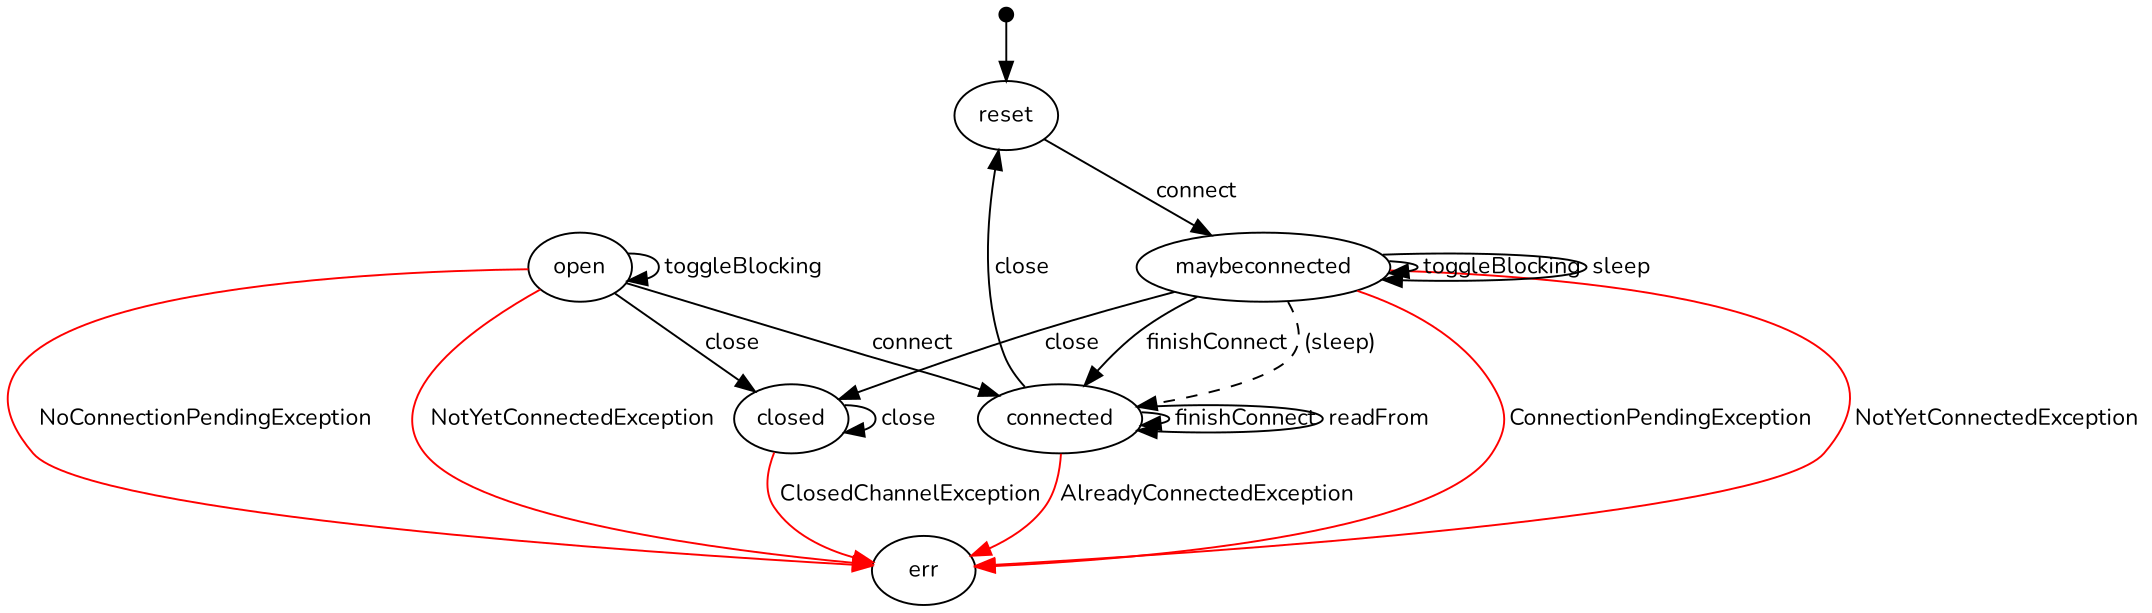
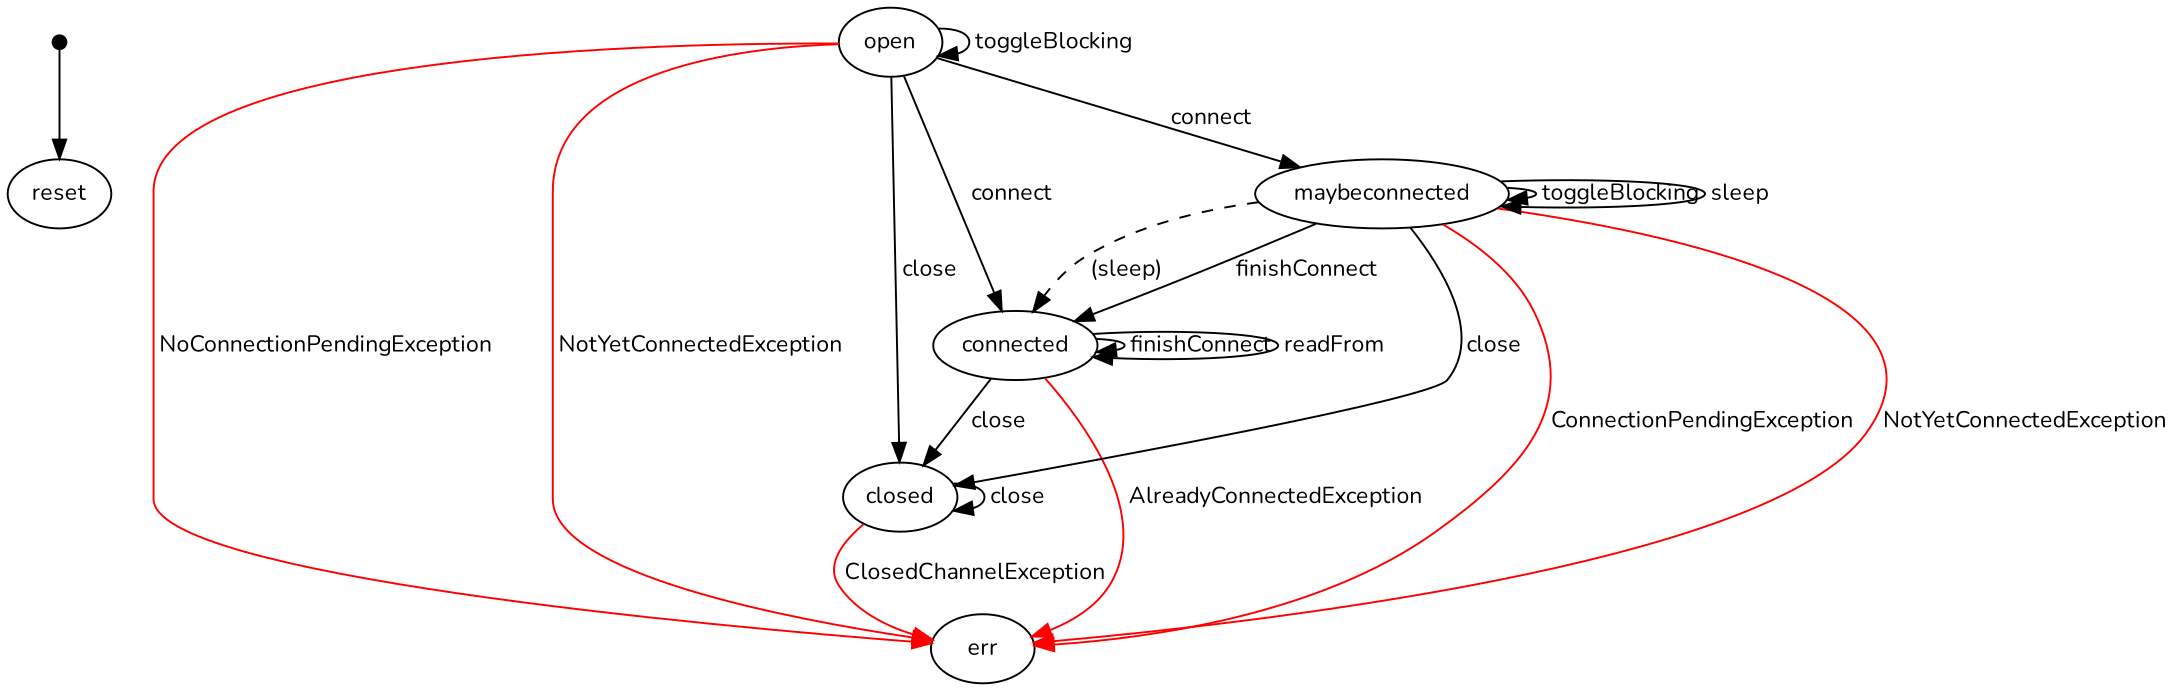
edge "reset" -> "maybeconnected": now "open" -> "maybeconnected"
edge "connected" -> "reset": now "connected" -> "closed"
